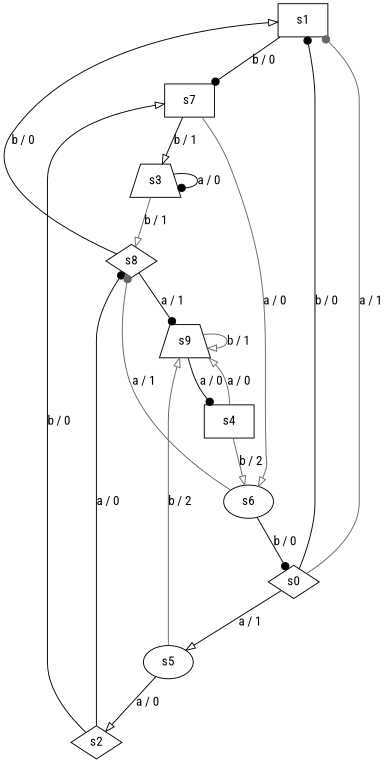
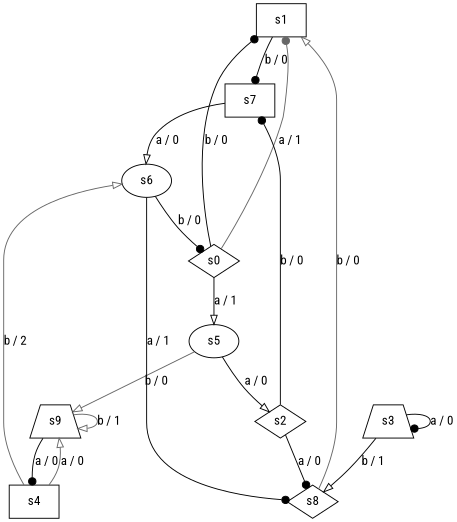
edge "s8" -> "s1": color black -> gray40
edge "s7" -> "s3": removed, label "b / 1"
edge "s3" -> "s8": color gray40 -> black
edge "s7" -> "s6": color gray40 -> black
edge "s8" -> "s9": removed, label "a / 1"
edge "s2" -> "s7": arrowhead onormal -> dot
edge "s6" -> "s8": color gray40 -> black
edge "s5" -> "s9": label "b / 2" -> "b / 0"
